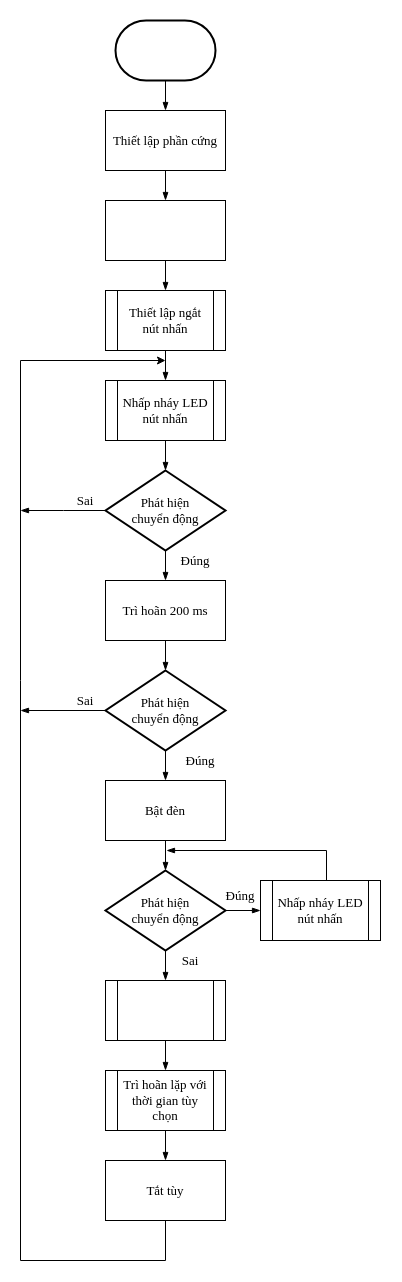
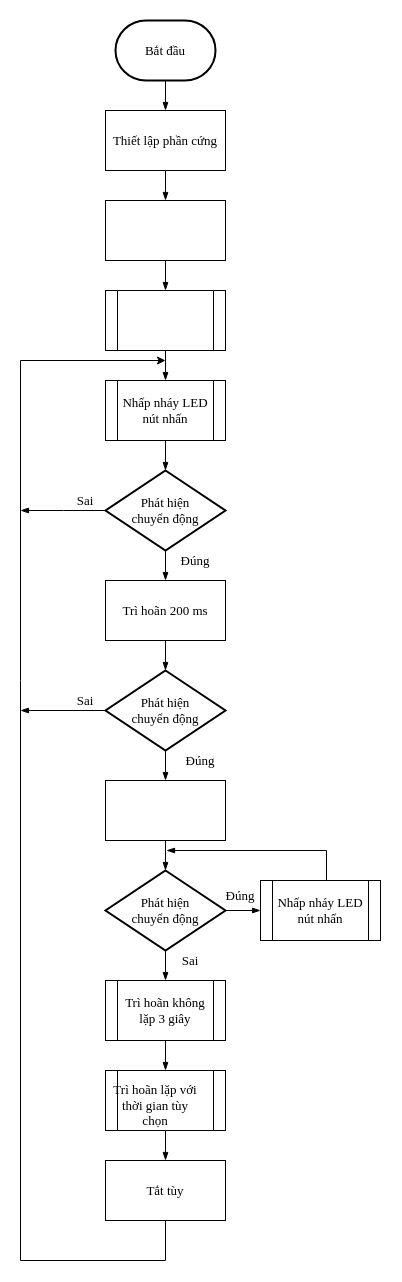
node "Bắt đầu": added
node "Thiết lập ngắt nút nhấn": removed
node "Bật đèn": removed
node "Trì hoãn không lặp 3 giây": added
node "Trì hoãn lặp với thời gian tùy chọn": moved (166, 1101) -> (156, 1106)
